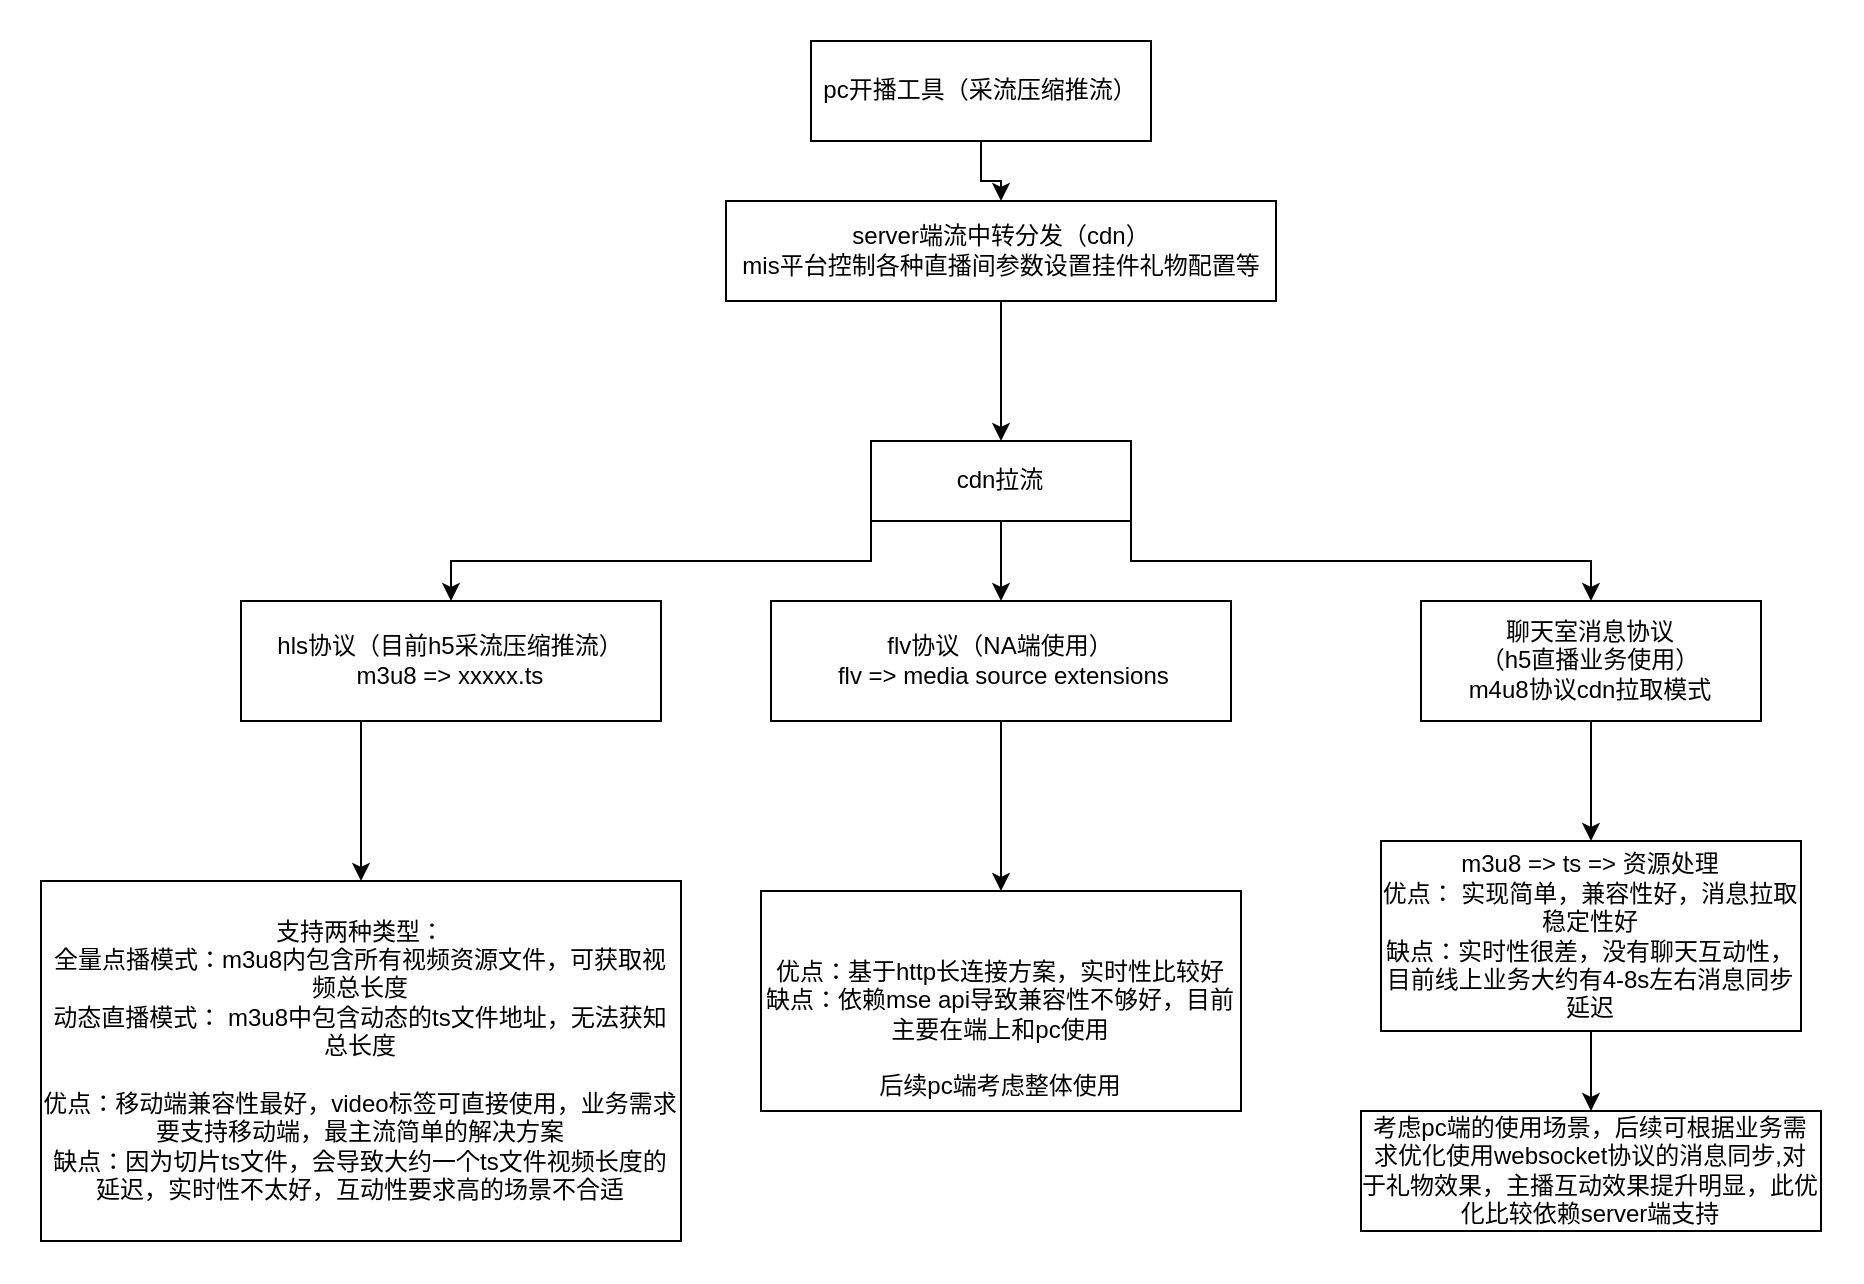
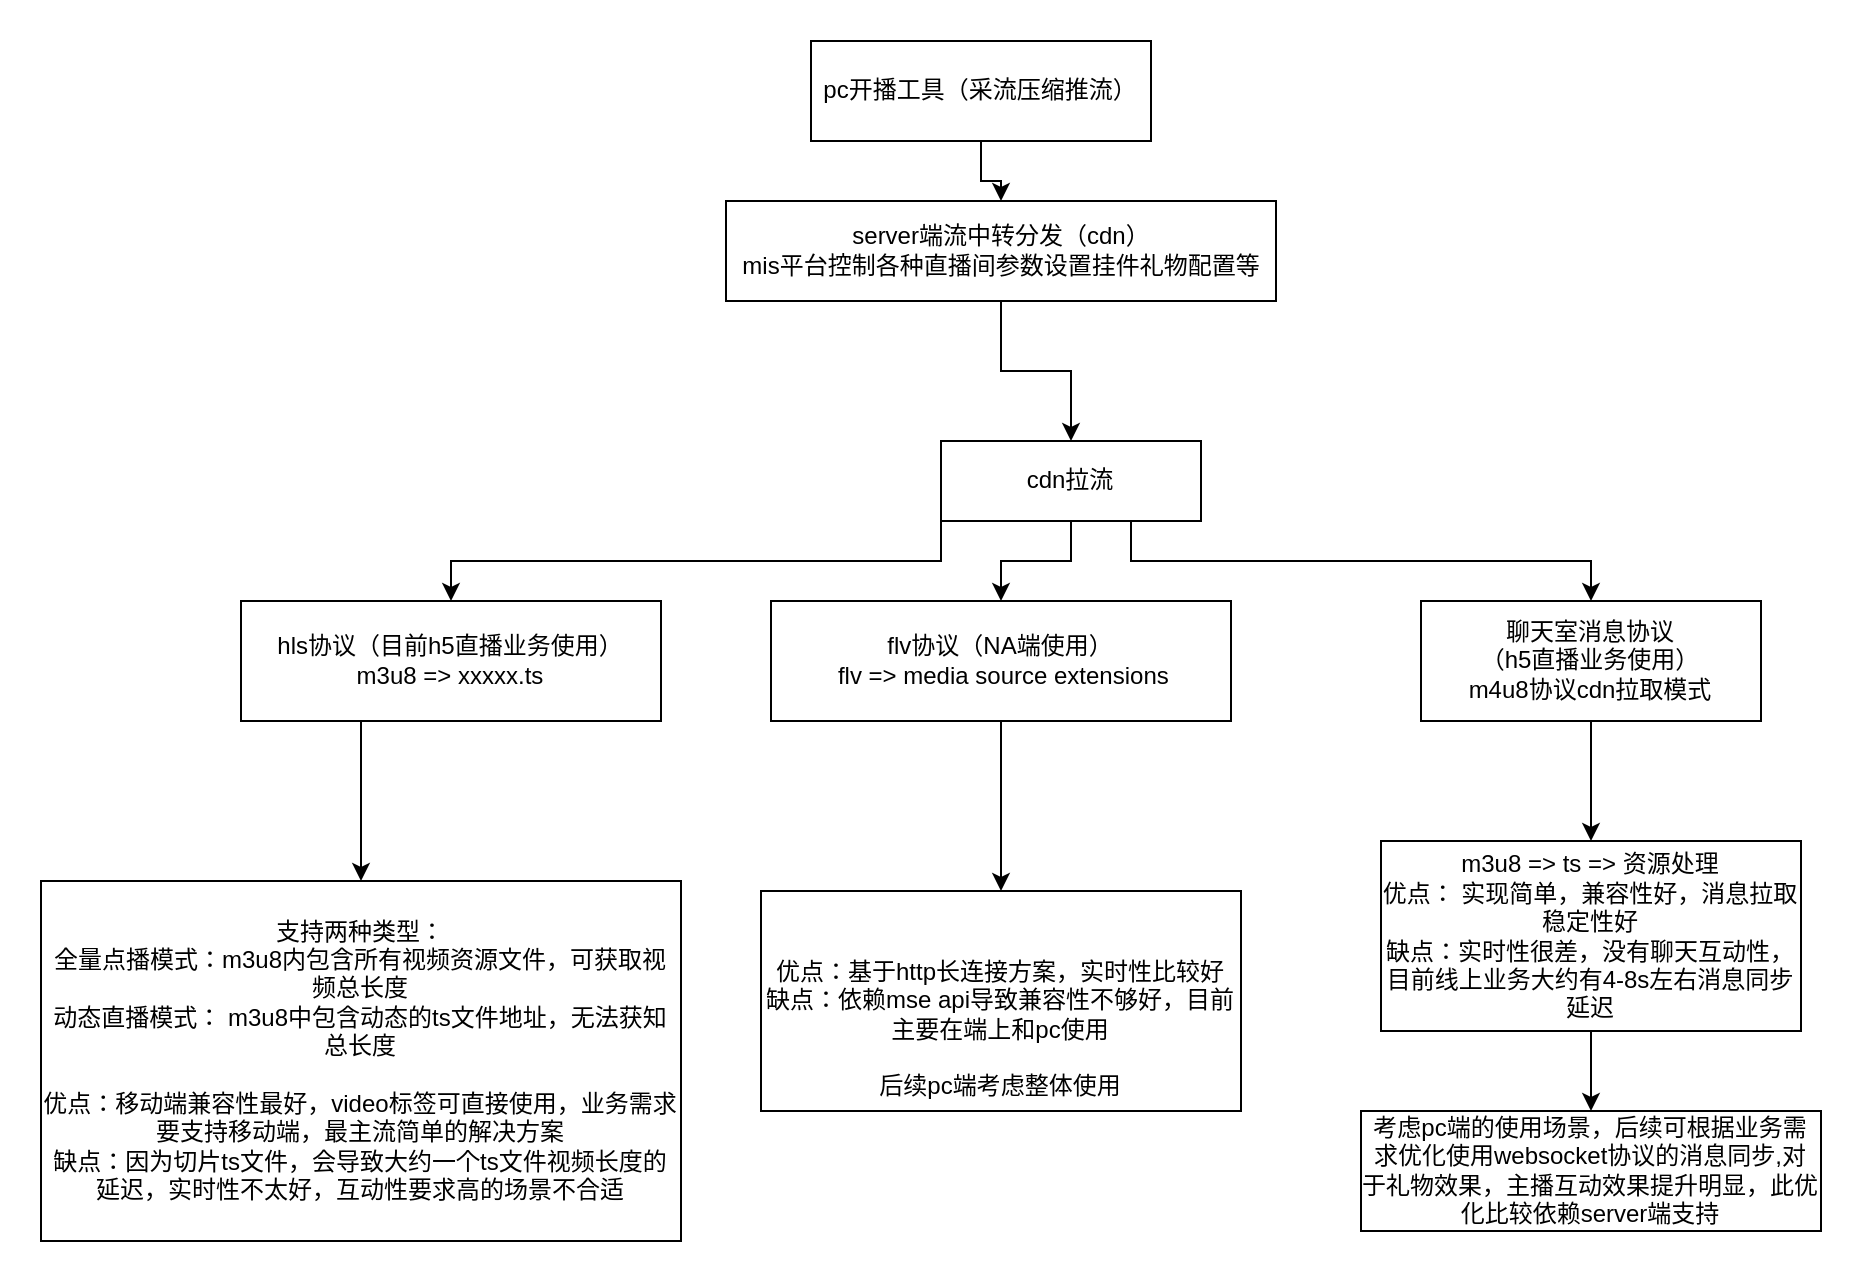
node "cdn拉流": moved (1001, 481) -> (1071, 481)
node "hls协议（目前h5采流压缩推流） m3u8 => xxxxx.ts": label "hls协议（目前h5采流压缩推流） m3u8 => xxxxx.ts" -> "hls协议（目前h5直播业务使用） m3u8 => xxxxx.ts"
